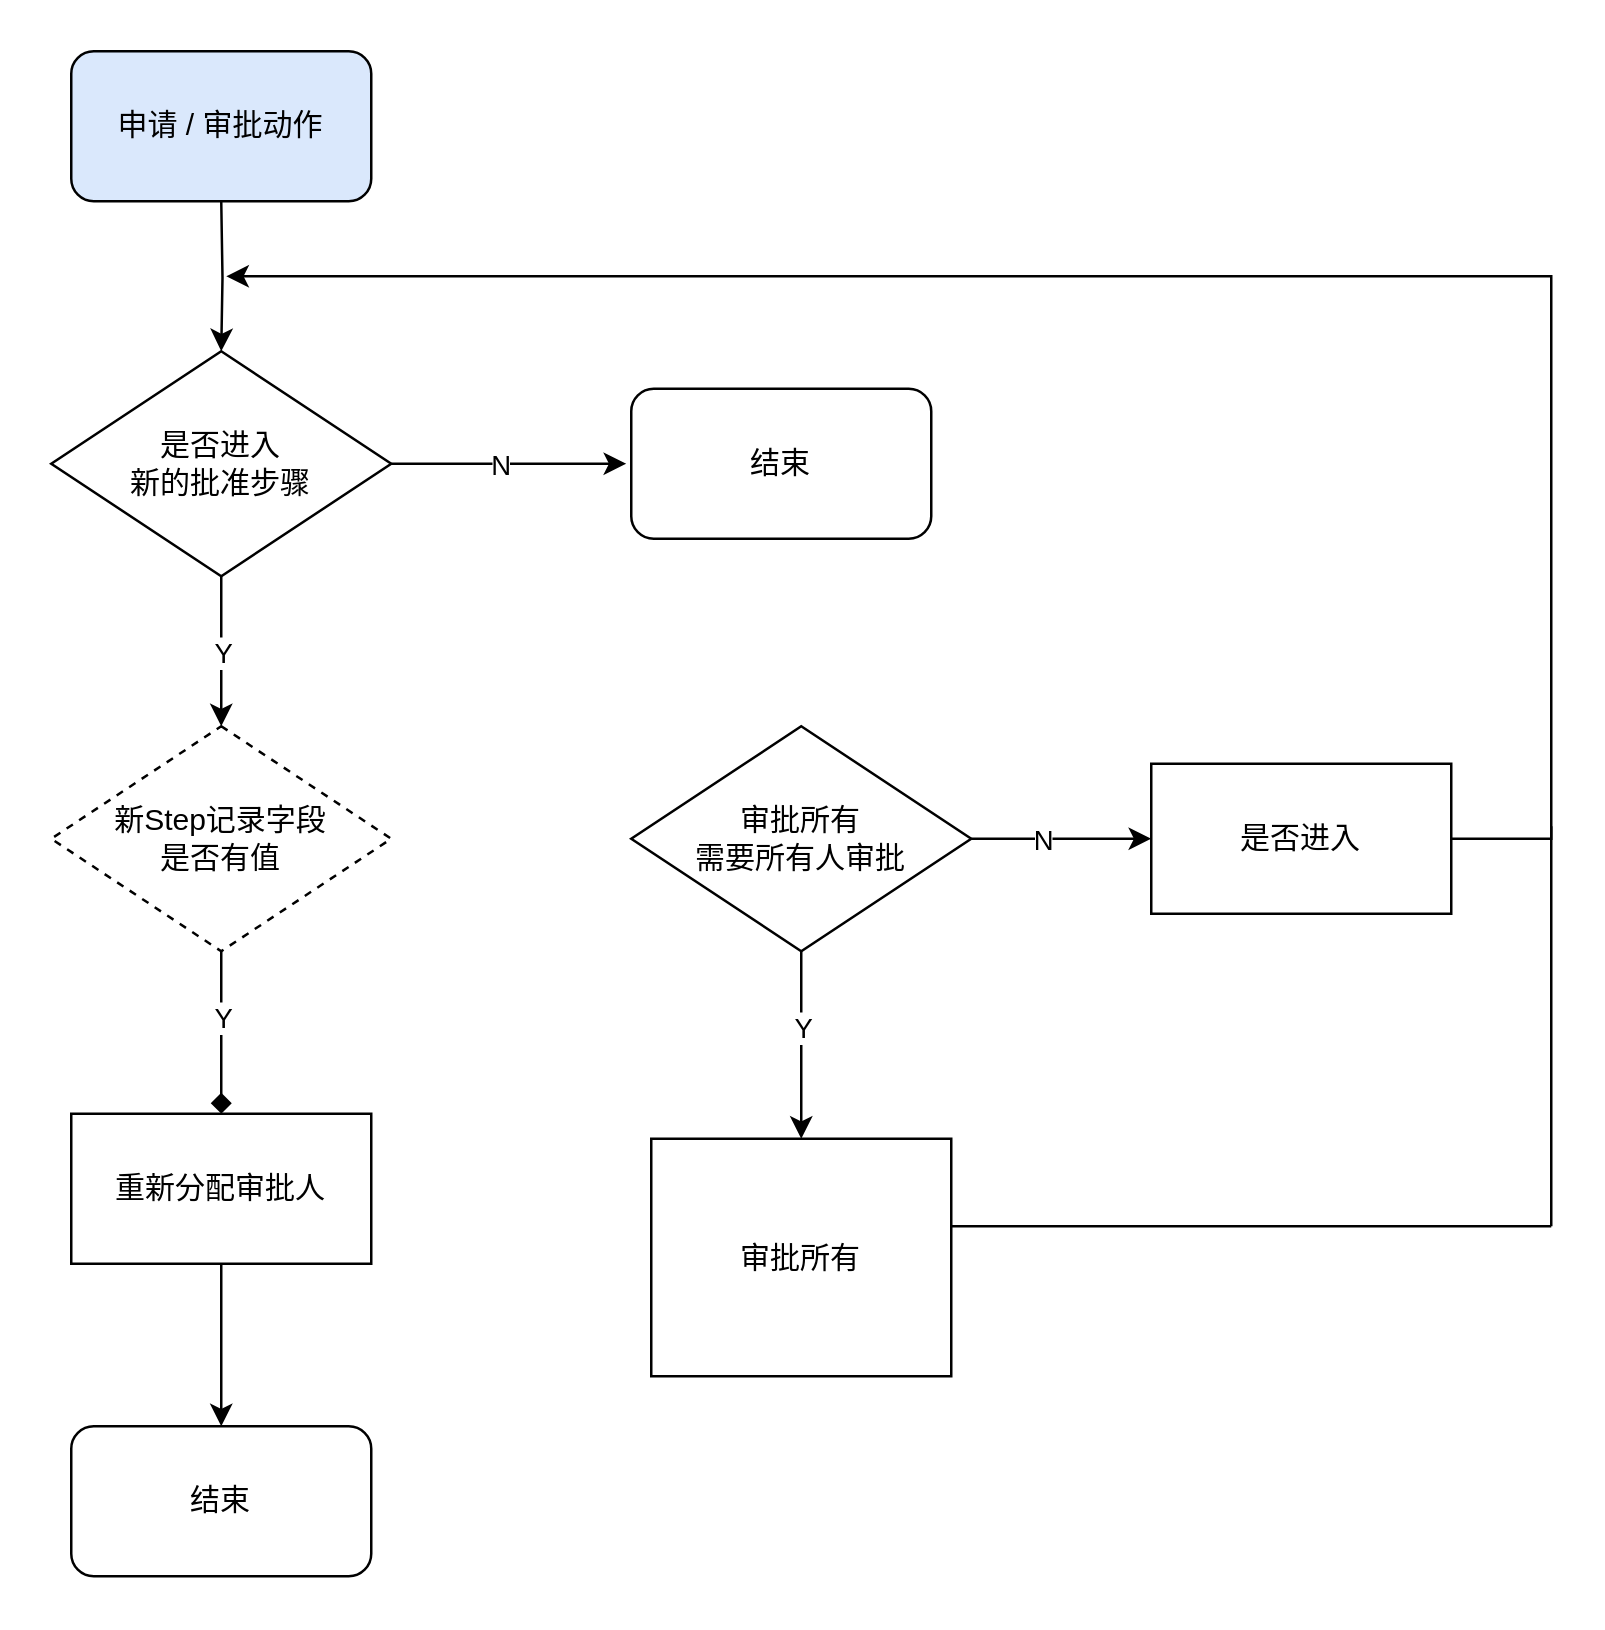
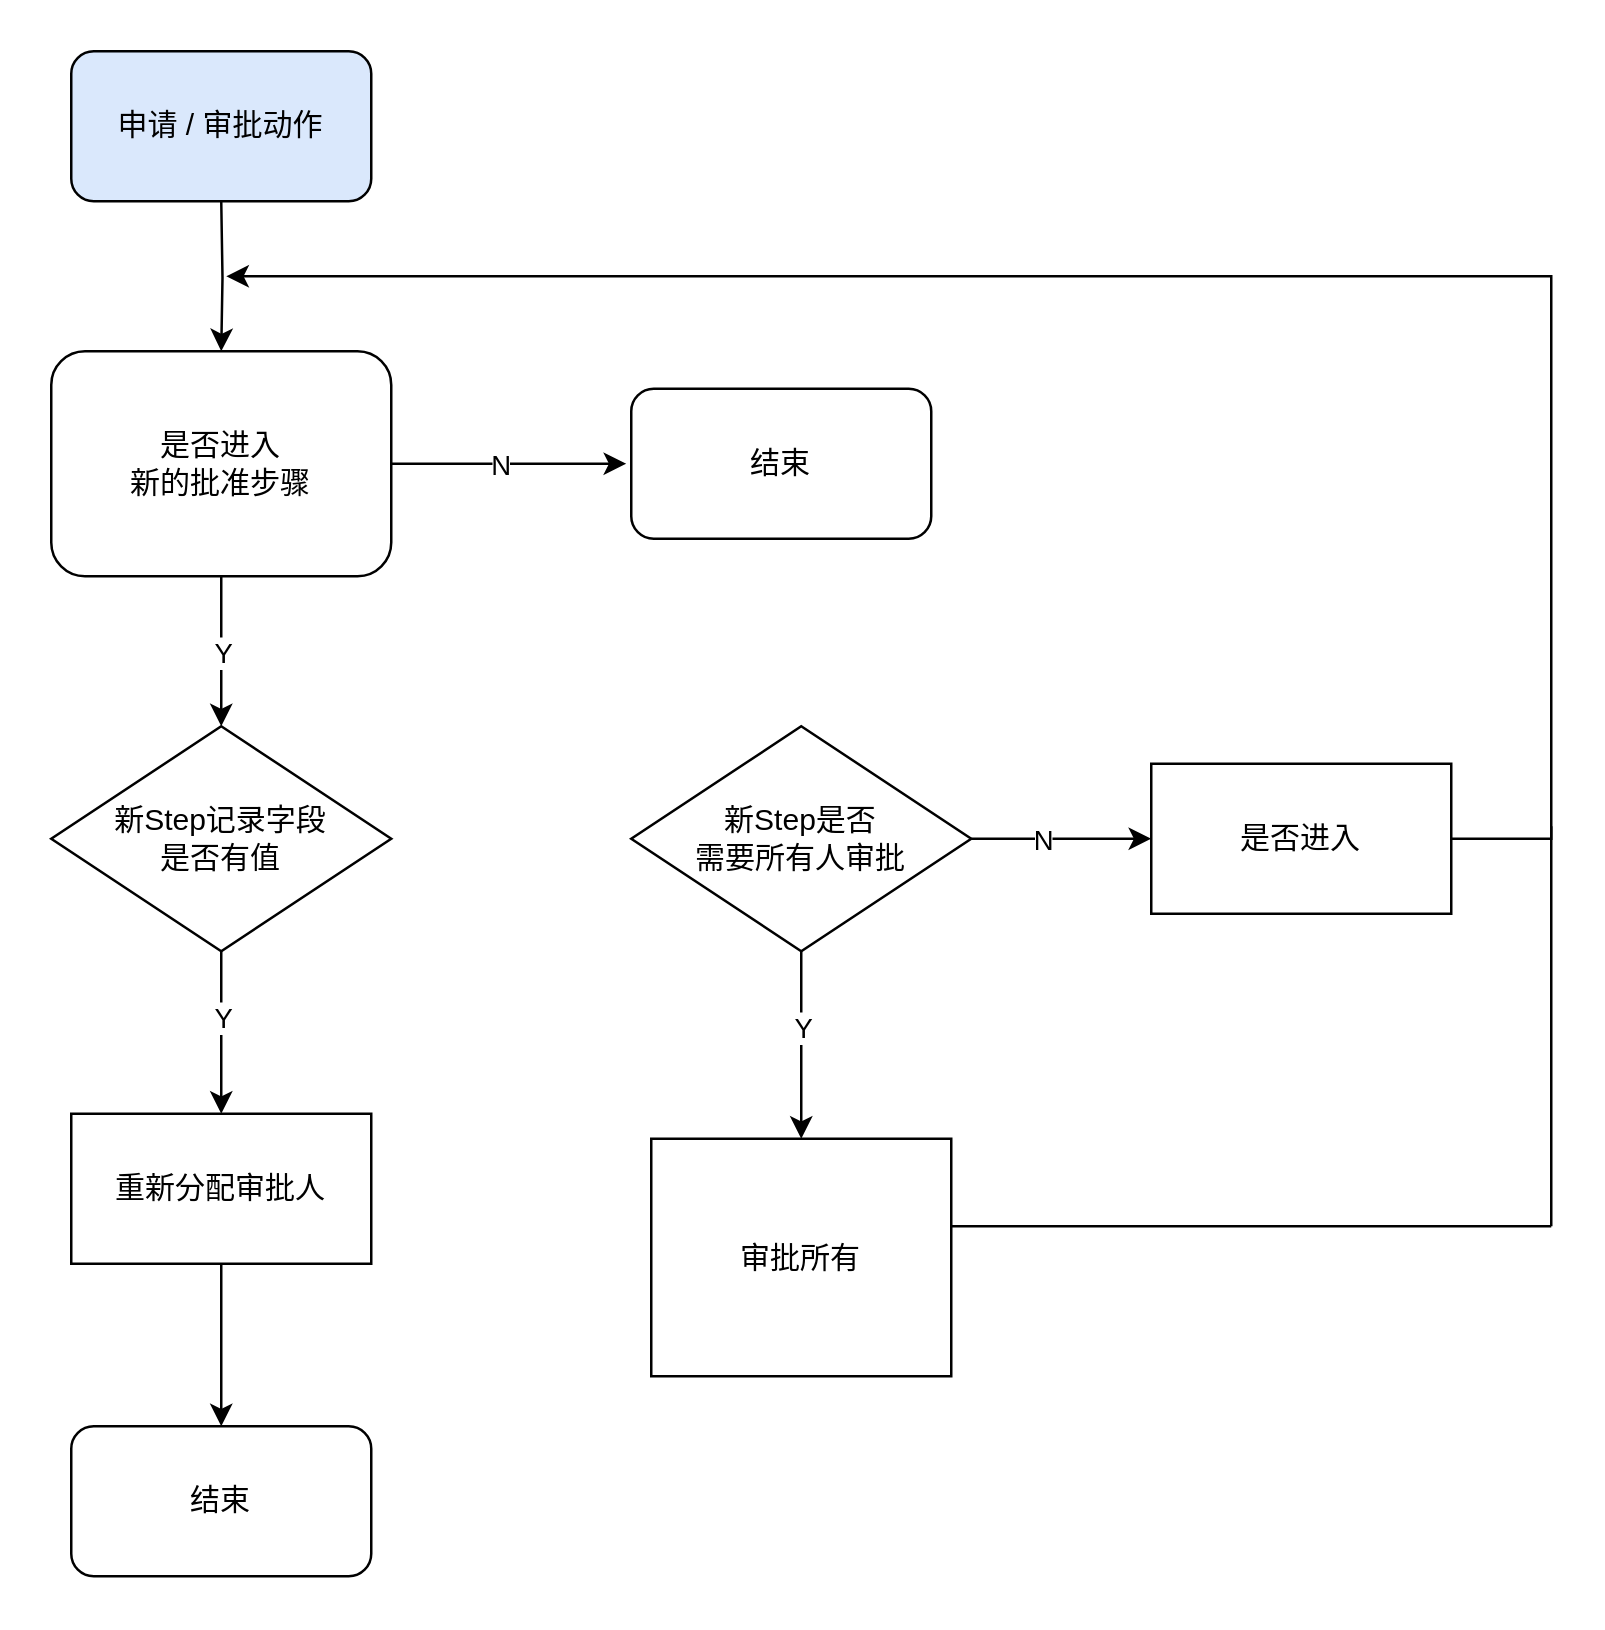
node "是否进入 新的批准步骤": shape diamond -> rounded rectangle
node "新Step记录字段 是否有值": style dashed -> solid
node "审批所有 需要所有人审批": label "审批所有 需要所有人审批" -> "新Step是否 需要所有人审批"
edge "新Step记录字段 是否有值" -> "重新分配审批人": arrowhead diamond -> classic
